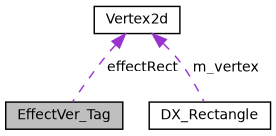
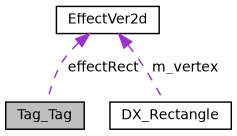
node "Vertex2d": label "Vertex2d" -> "EffectVer2d"
node "EffectVer_Tag": label "EffectVer_Tag" -> "Tag_Tag"
